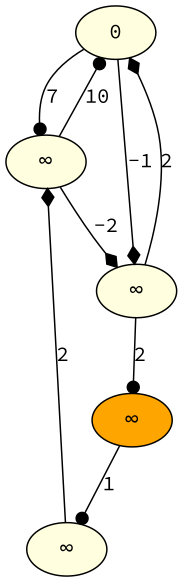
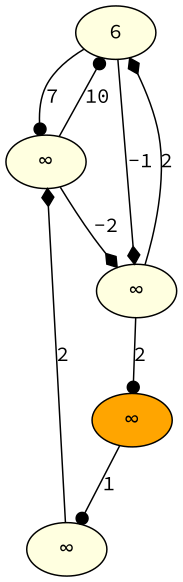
node "0": label "0" -> "6"
